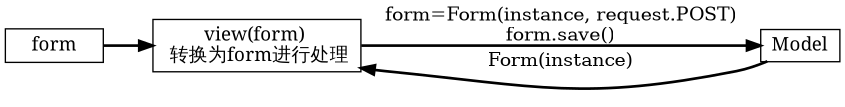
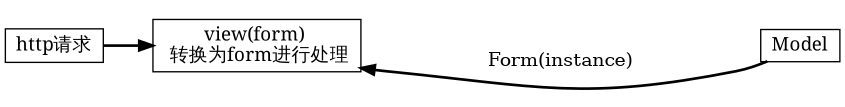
node "form": label "form" -> "http请求"
edge "view(form) 转换为form进行处理" -> "Model": removed, label "form=Form(instance, request.POST) form.save()"
